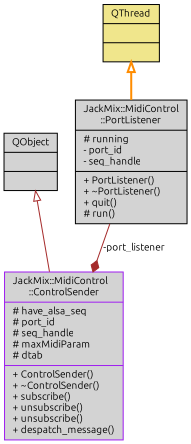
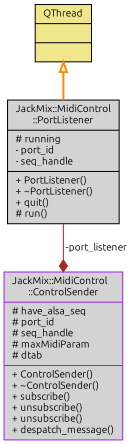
node "QObject": removed
